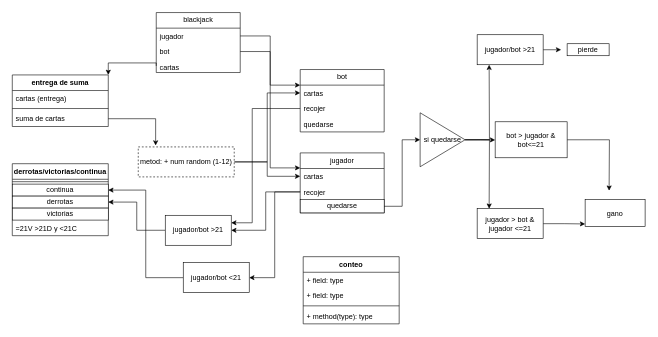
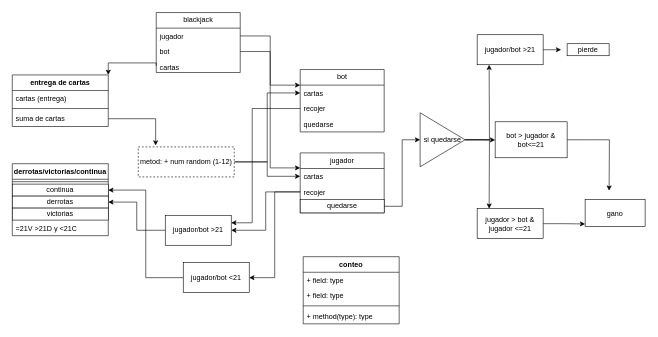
node "entrega de suma": label "entrega de suma" -> "entrega de cartas"
